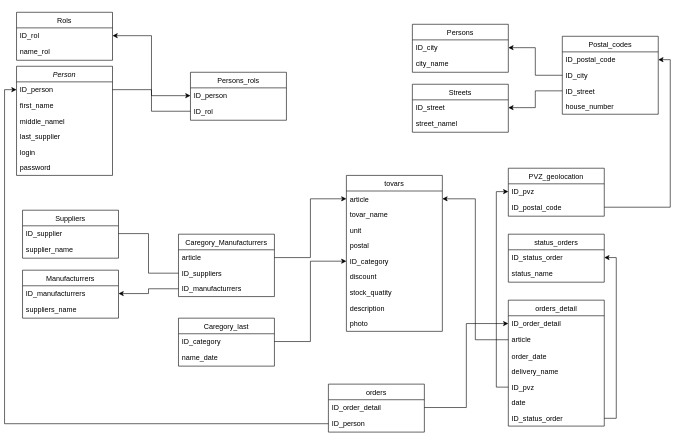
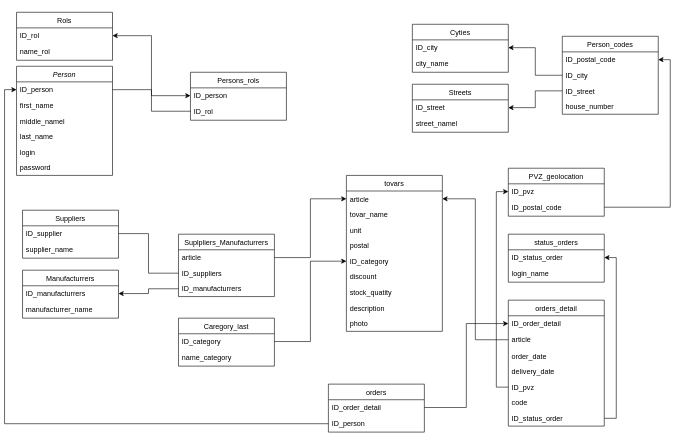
node "Persons": label "Persons" -> "Cyties"
node "Postal_codes": label "Postal_codes" -> "Person_codes"
node "last_supplier": label "last_supplier" -> "last_name"
node "Caregory_Manufacturrers": label "Caregory_Manufacturrers" -> "Suplpliers_Manufacturrers"
node "status_name": label "status_name" -> "login_name"
node "suppliers_name": label "suppliers_name" -> "manufacturrer_name"
node "name_date": label "name_date" -> "name_category"
node "delivery_name": label "delivery_name" -> "delivery_date"
node "date": label "date" -> "code"
